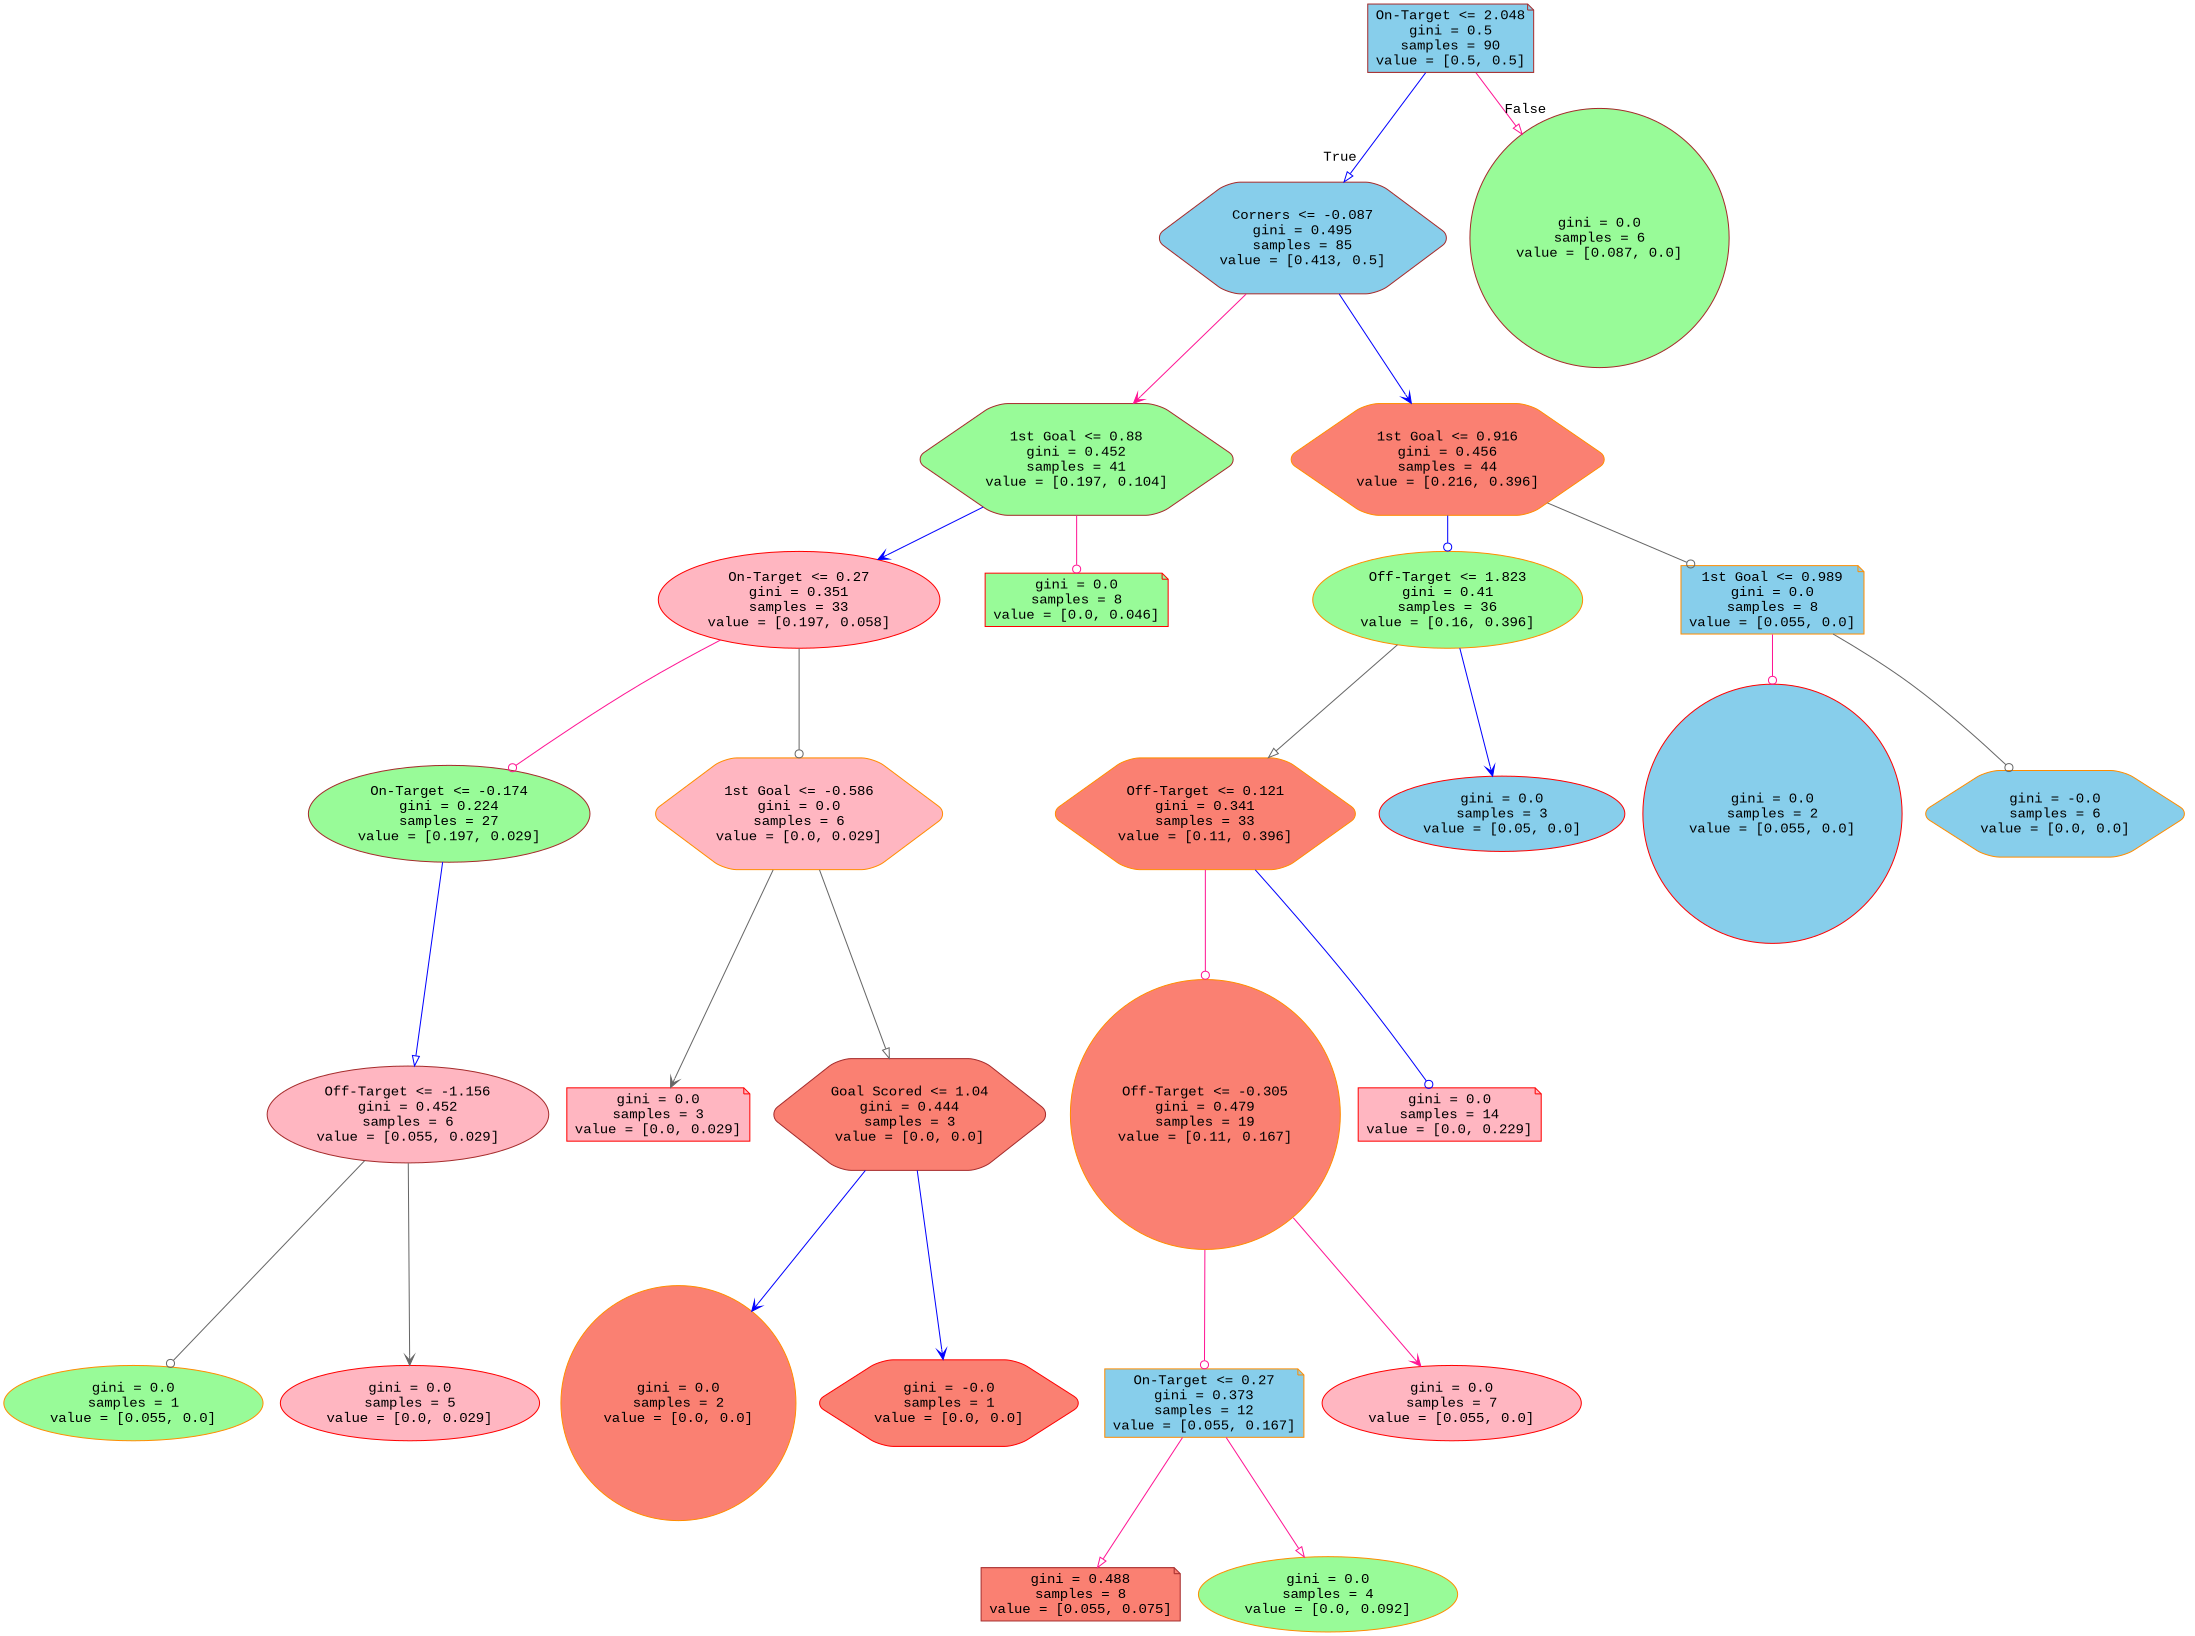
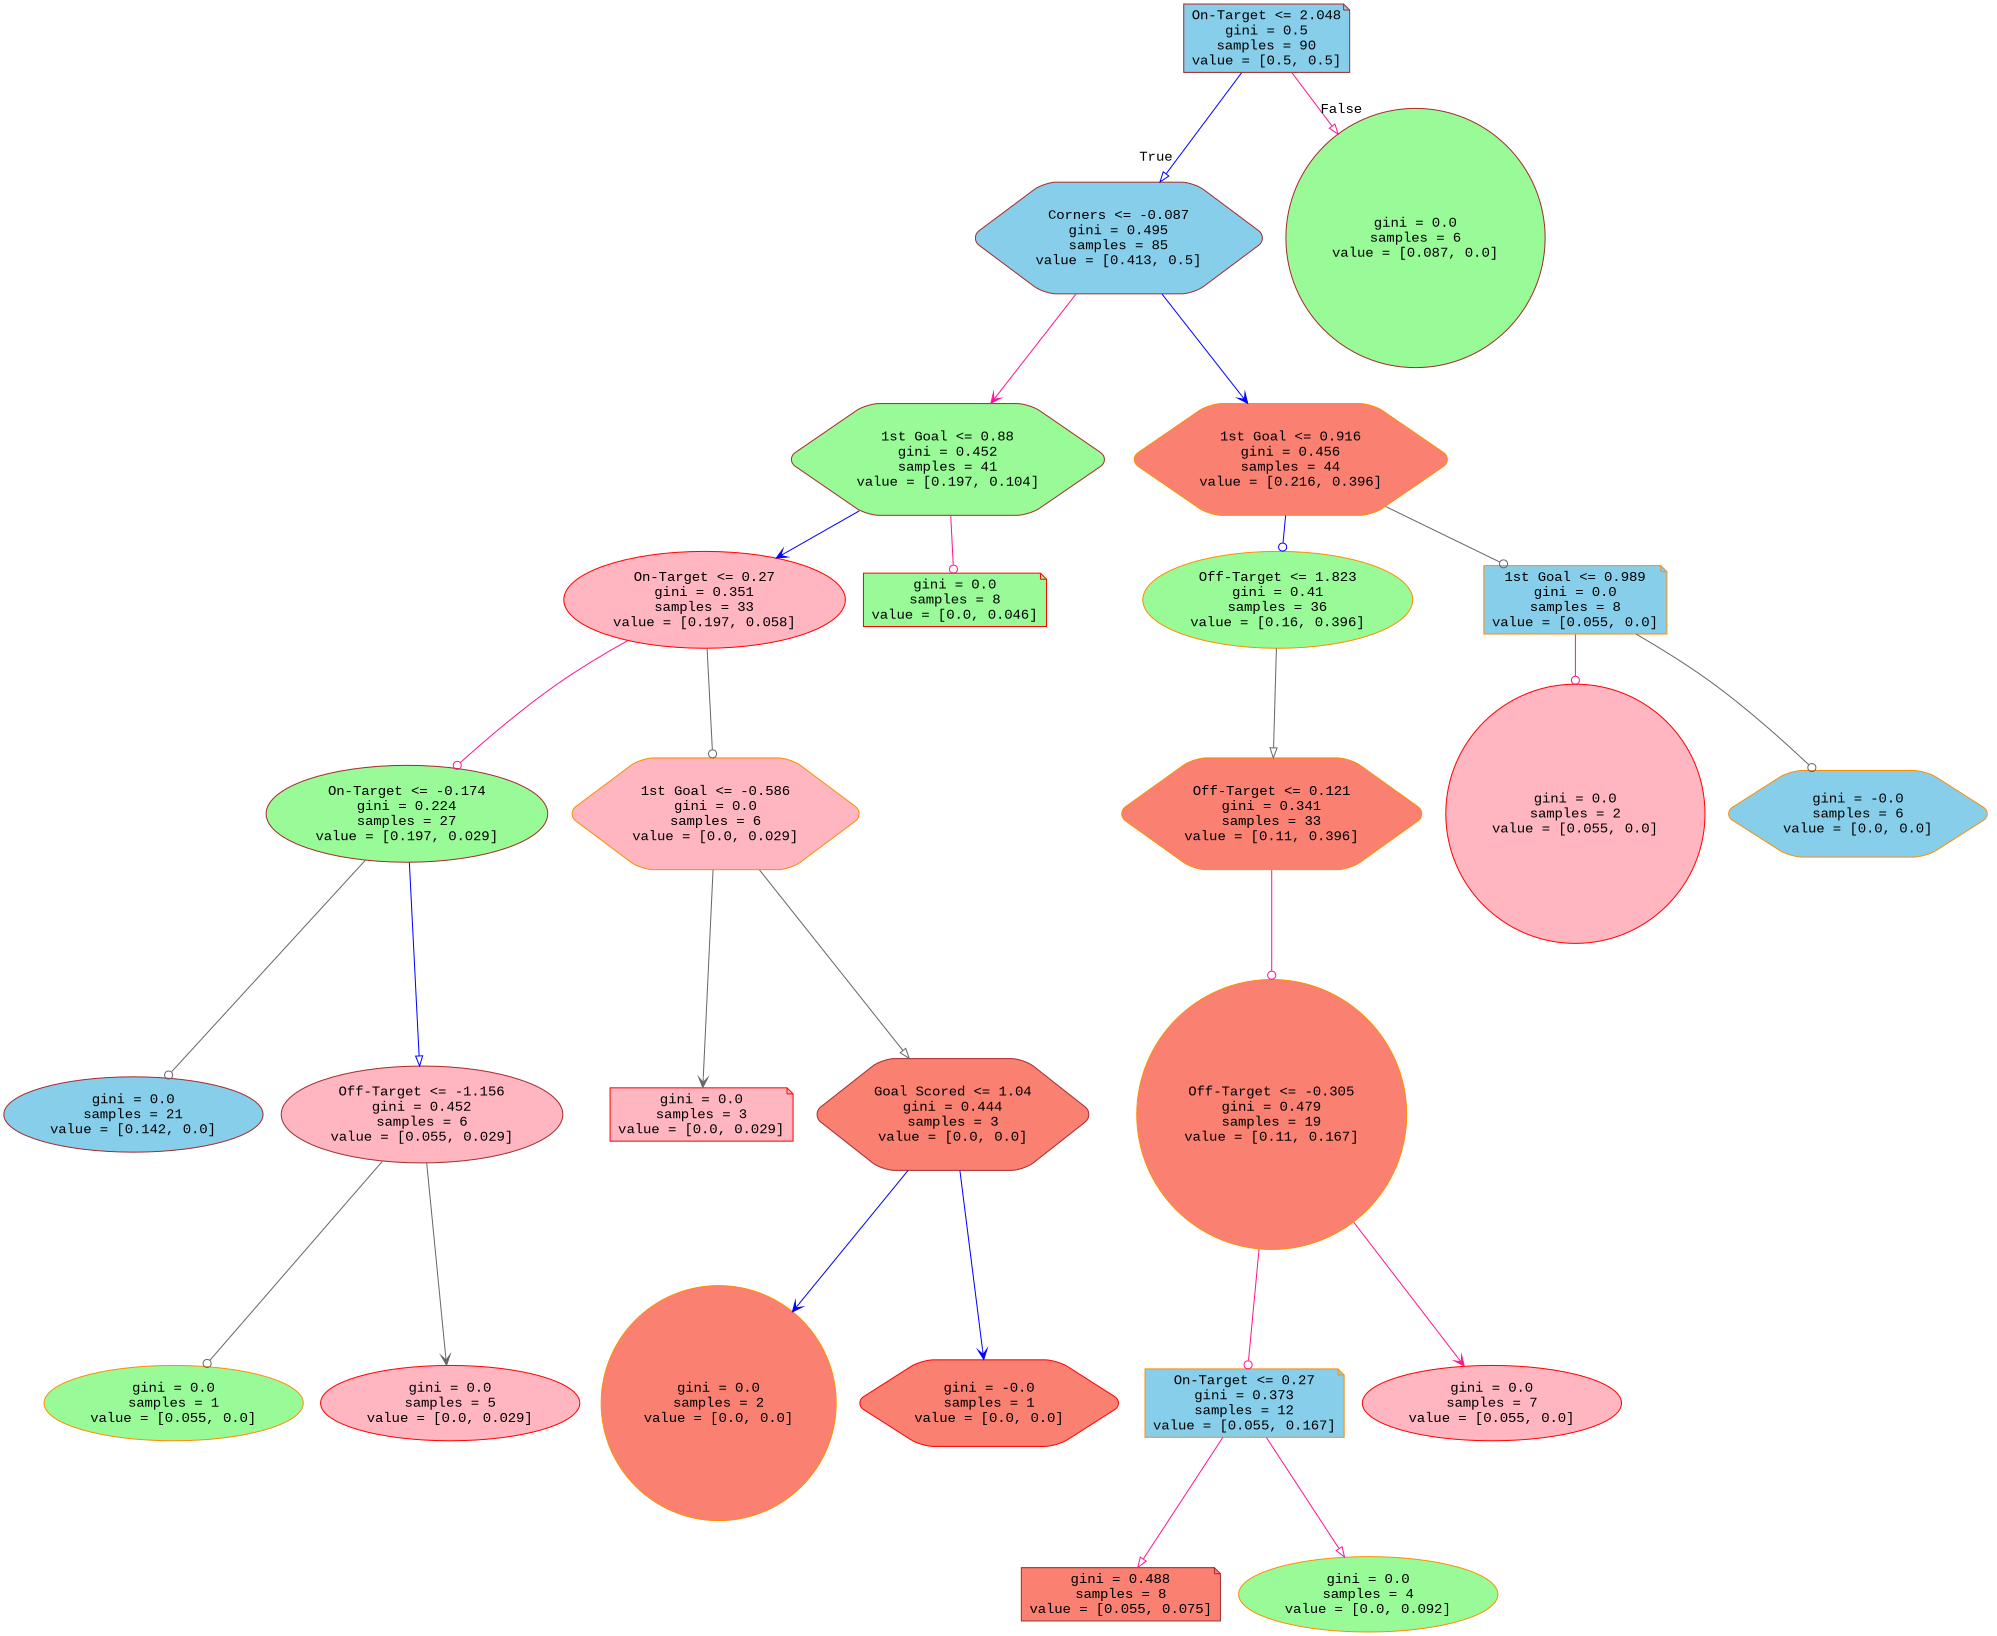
node "gini = 0.0 samples = 3 value = [0.05, 0.0]": removed
node "gini = 0.0 samples = 2 value = [0.055, 0.0]": fillcolor skyblue -> lightpink
node "gini = 0.0 samples = 21 value = [0.142, 0.0]": added
node "gini = 0.0 samples = 14 value = [0.0, 0.229]": removed
